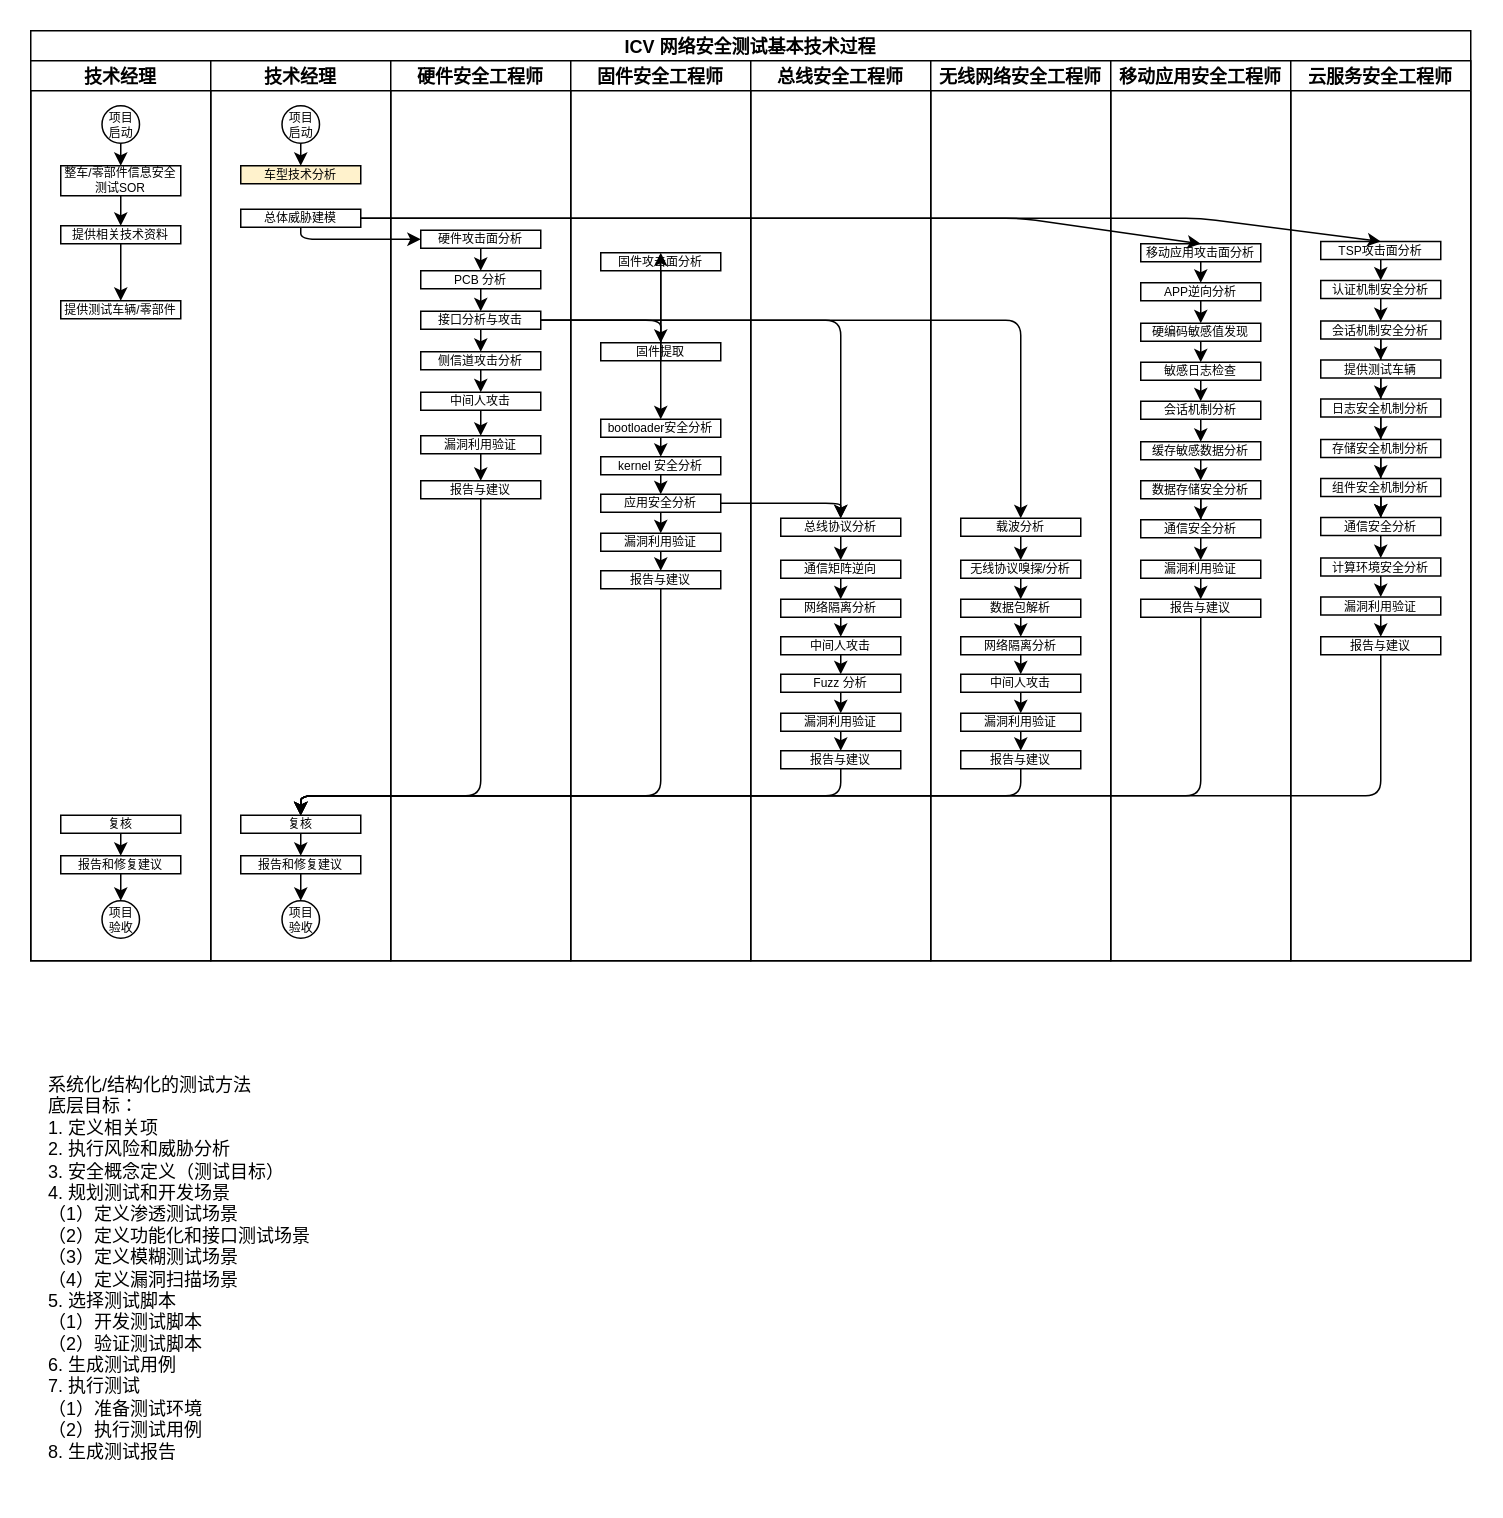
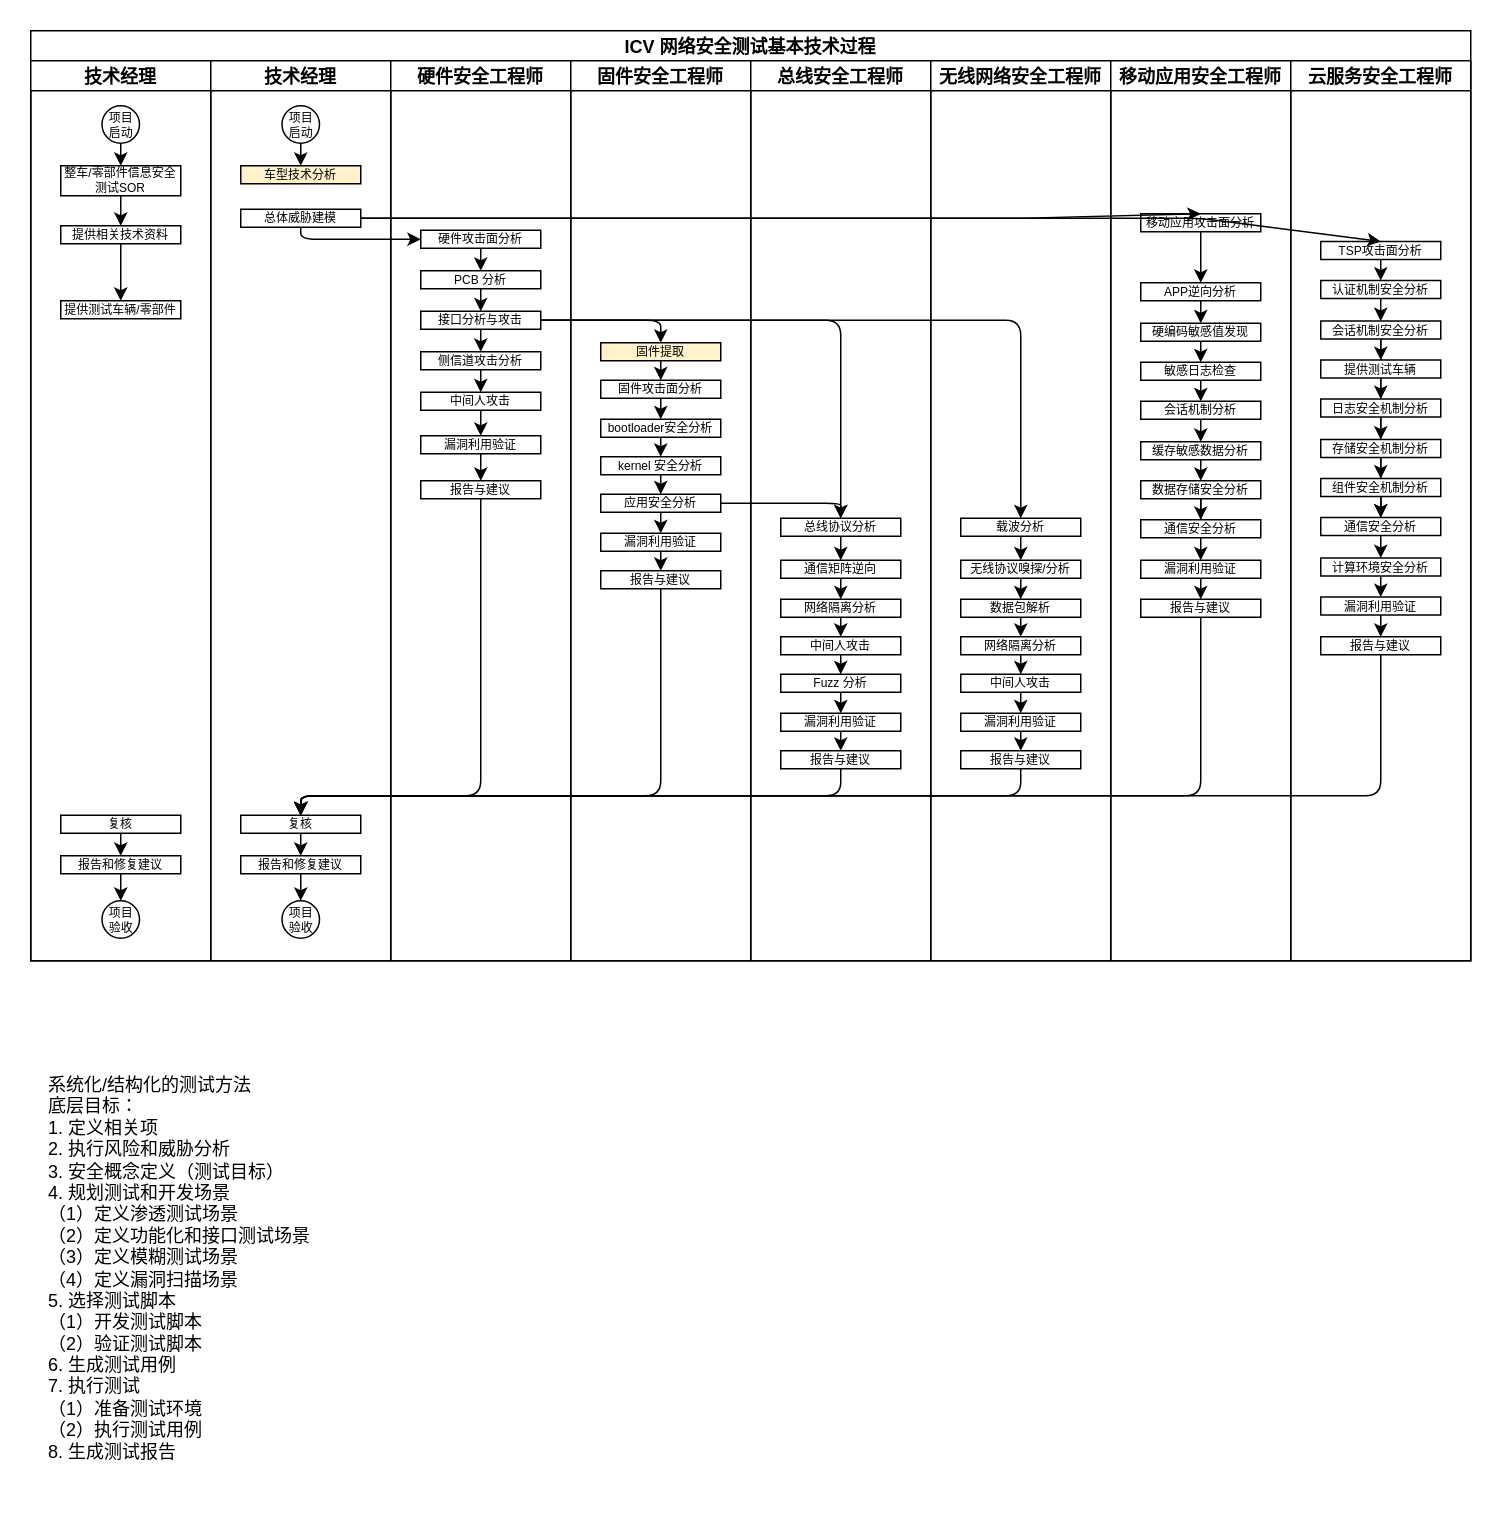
node "移动应用攻击面分析": moved (1201, 253) -> (1201, 223)
node "固件攻击面分析": moved (661, 262) -> (661, 389)
node "固件提取": fillcolor #ffffff -> #fff2cc
